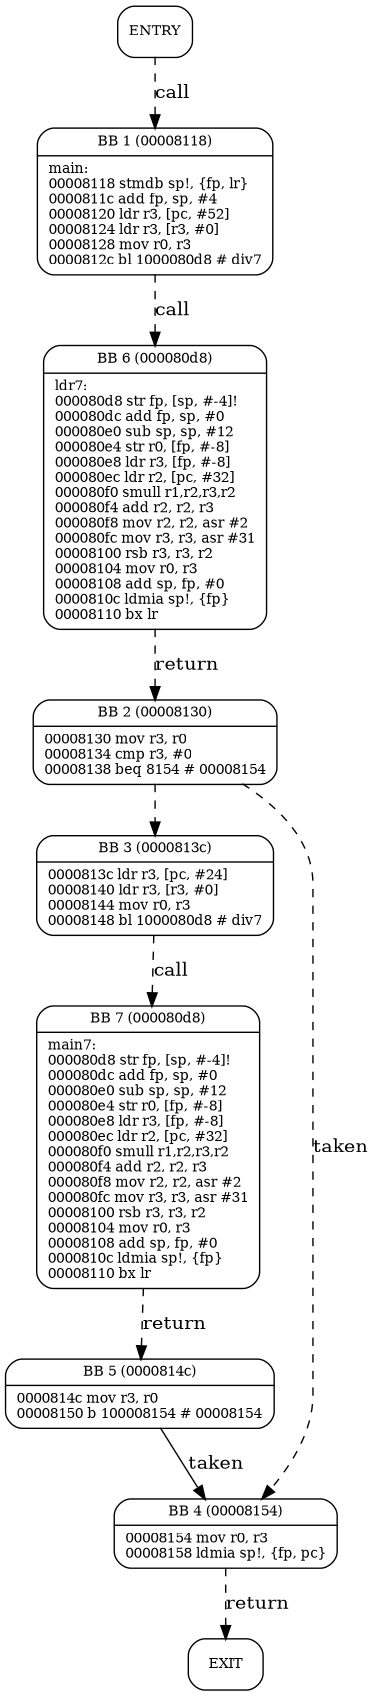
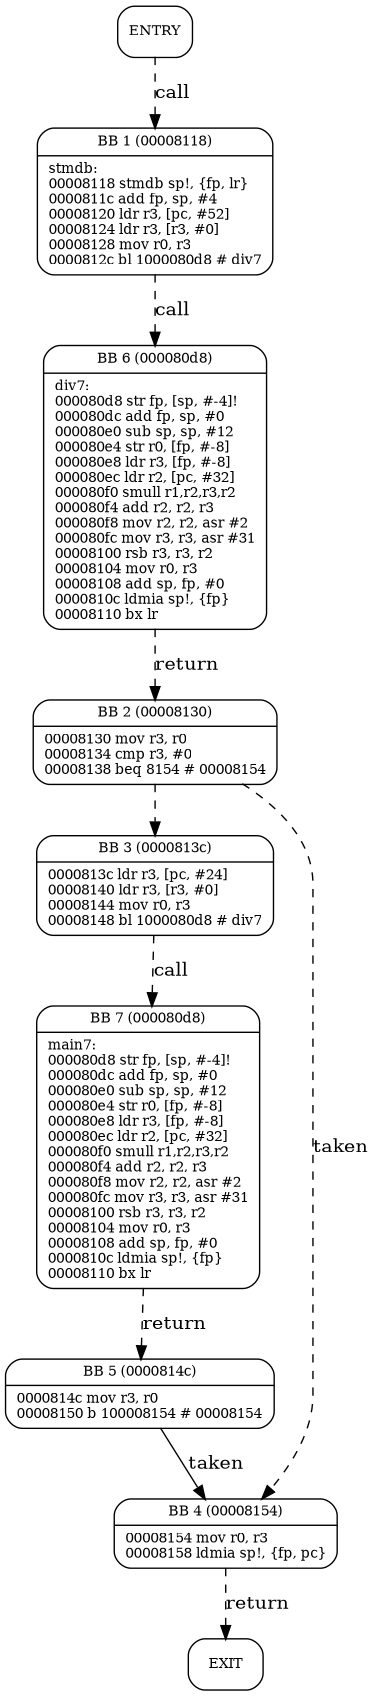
node "BB 1 (00008118)": text "main:" -> "stmdb:"
node "BB 6 (000080d8)": text "ldr7:" -> "div7:"
